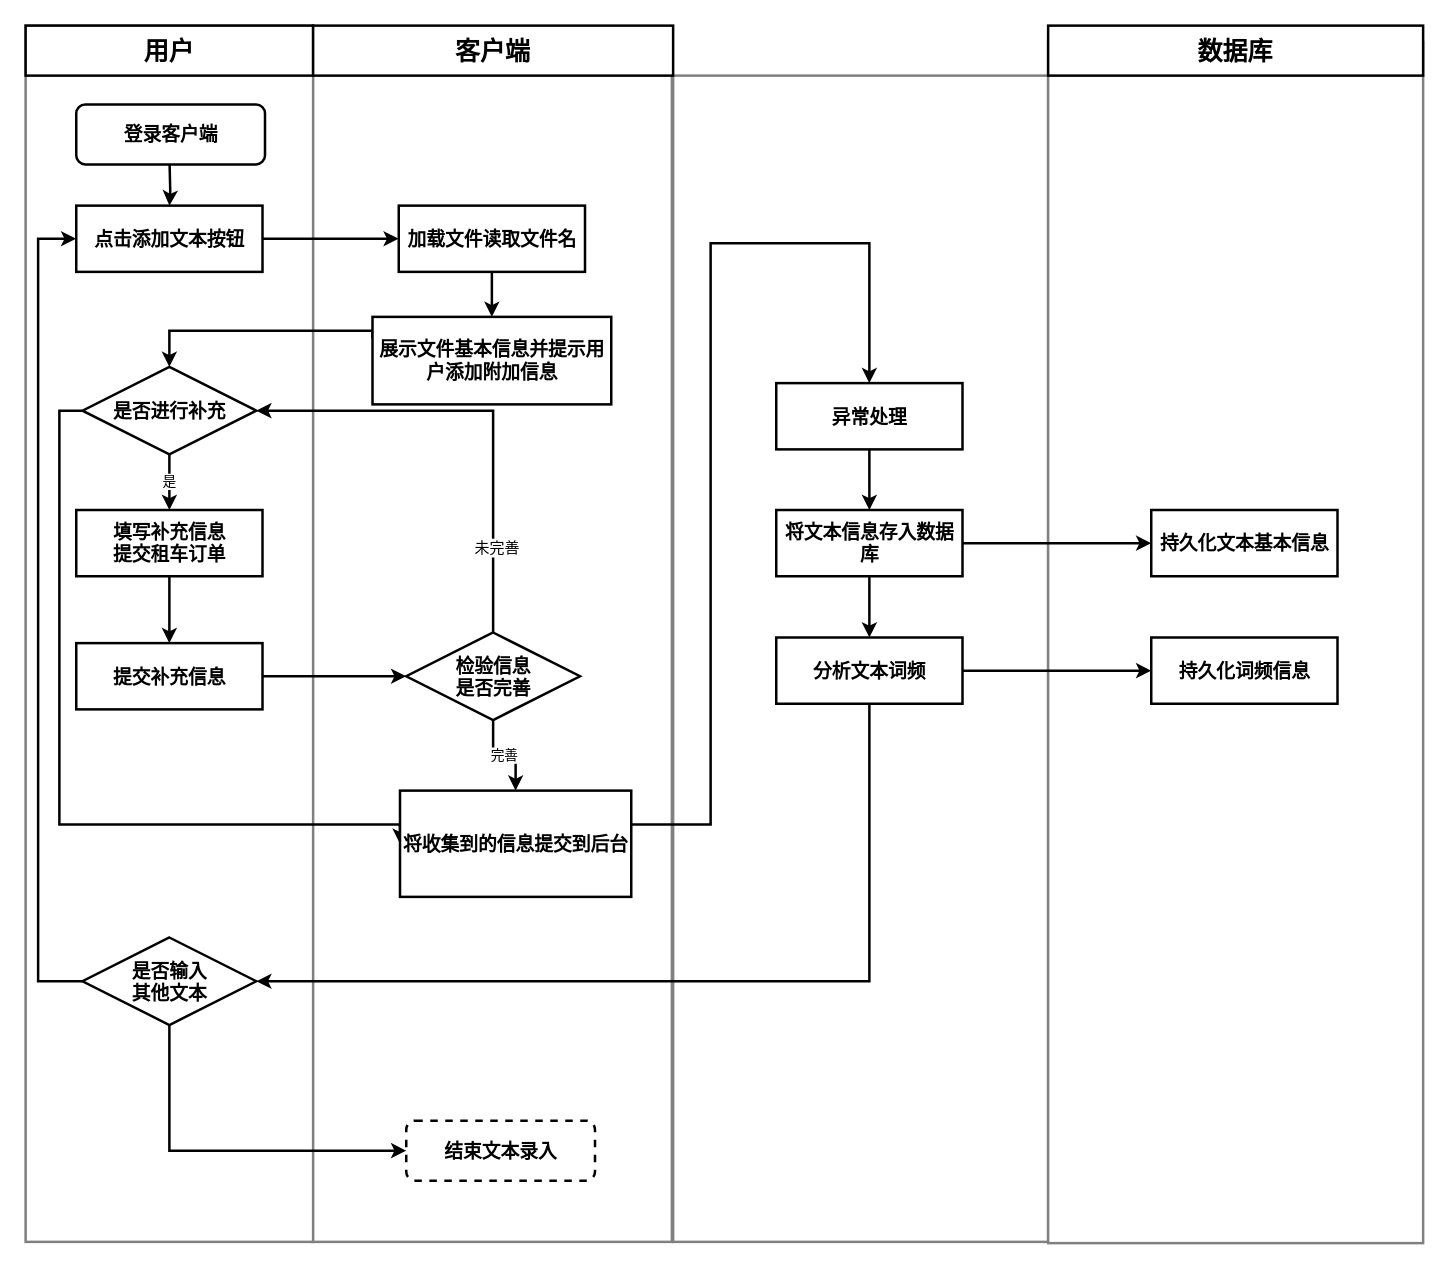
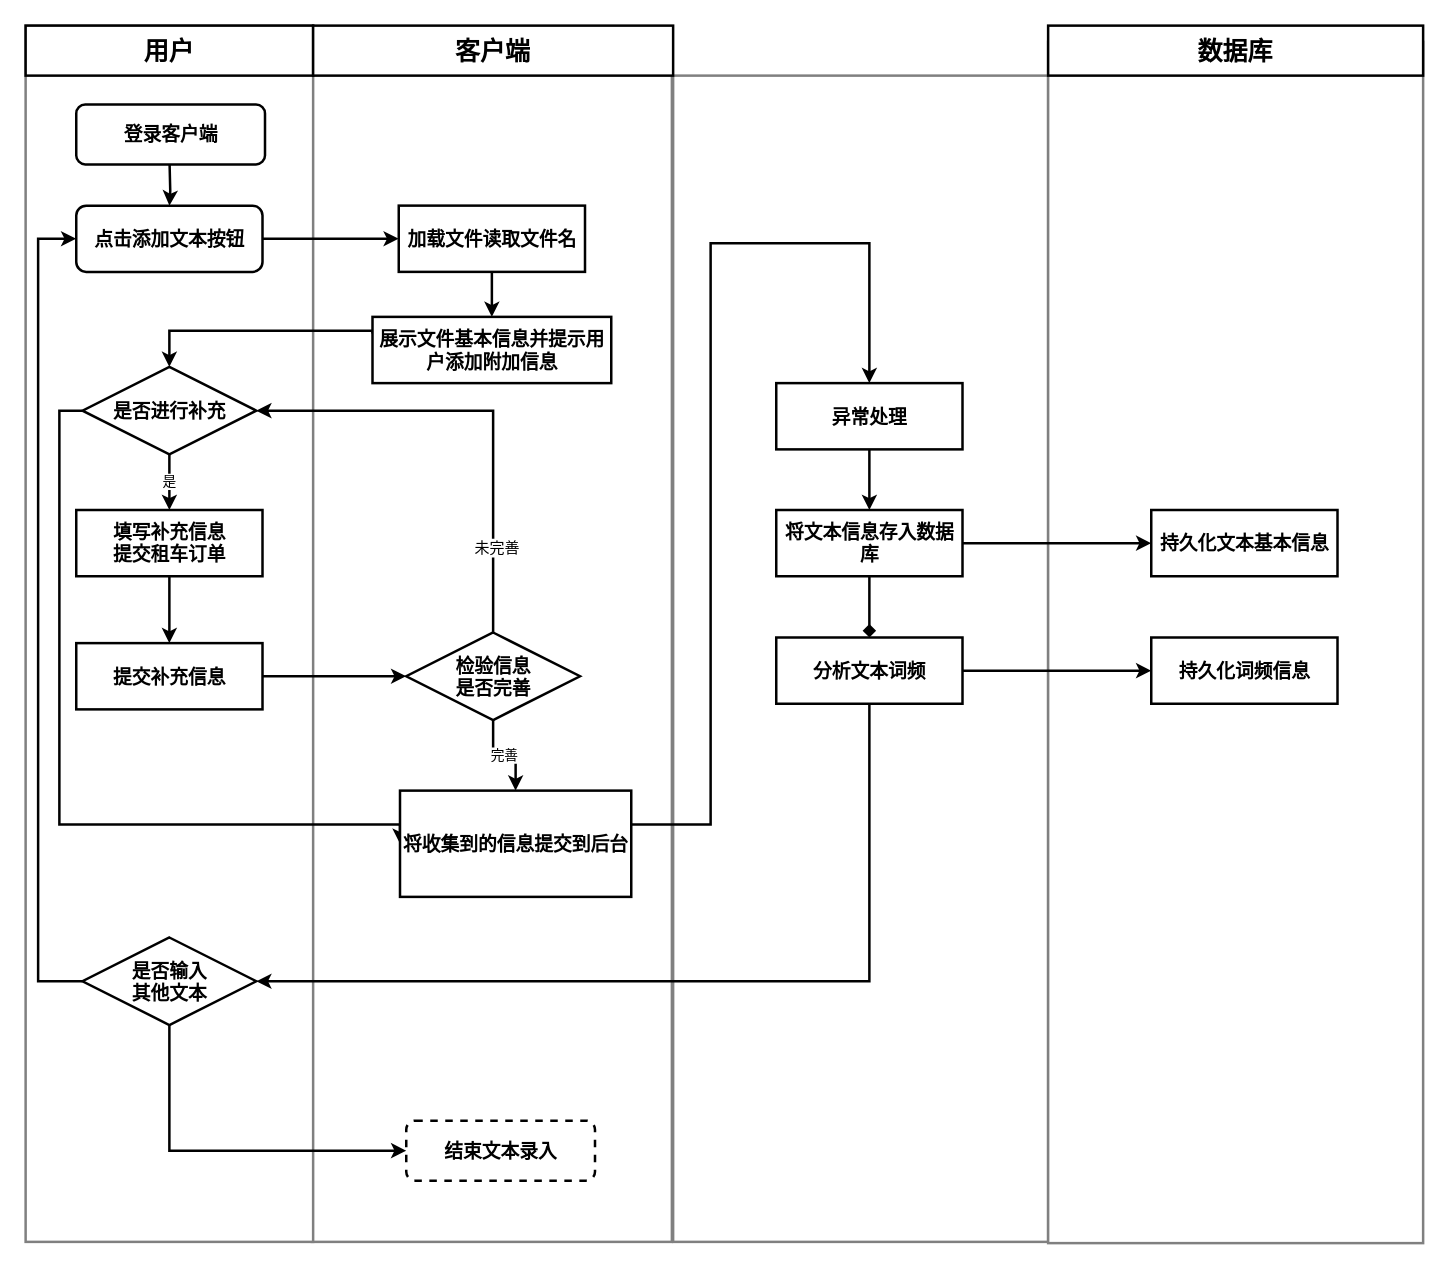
node "点击添加文本按钮": shape rectangle -> rounded rectangle
node "展示文件基本信息并提示用户添加附加信息": size 239x88 -> 239x66
edge "将文本信息存入数据库" -> "分析文本词频": arrowhead classic -> diamond
